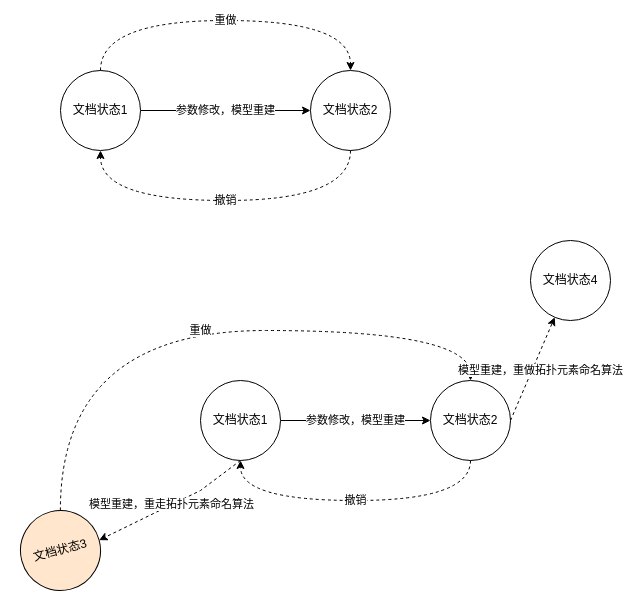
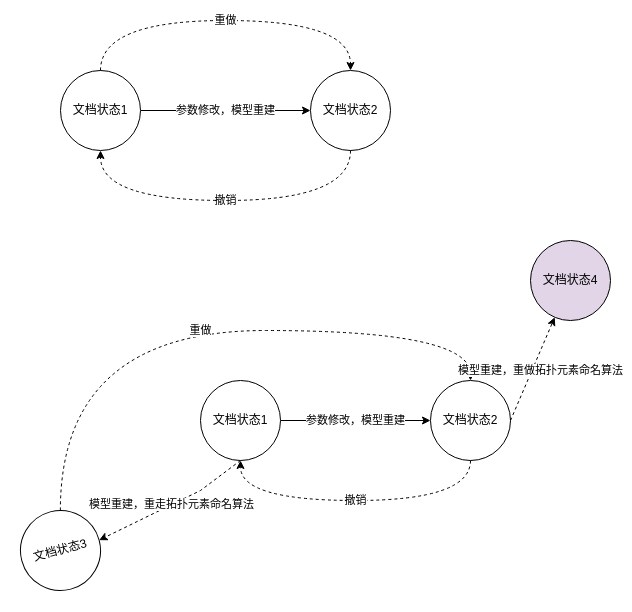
node "文档状态4": fillcolor #ffffff -> #e1d5e7
node "文档状态3": fillcolor #ffe6cc -> #ffffff
